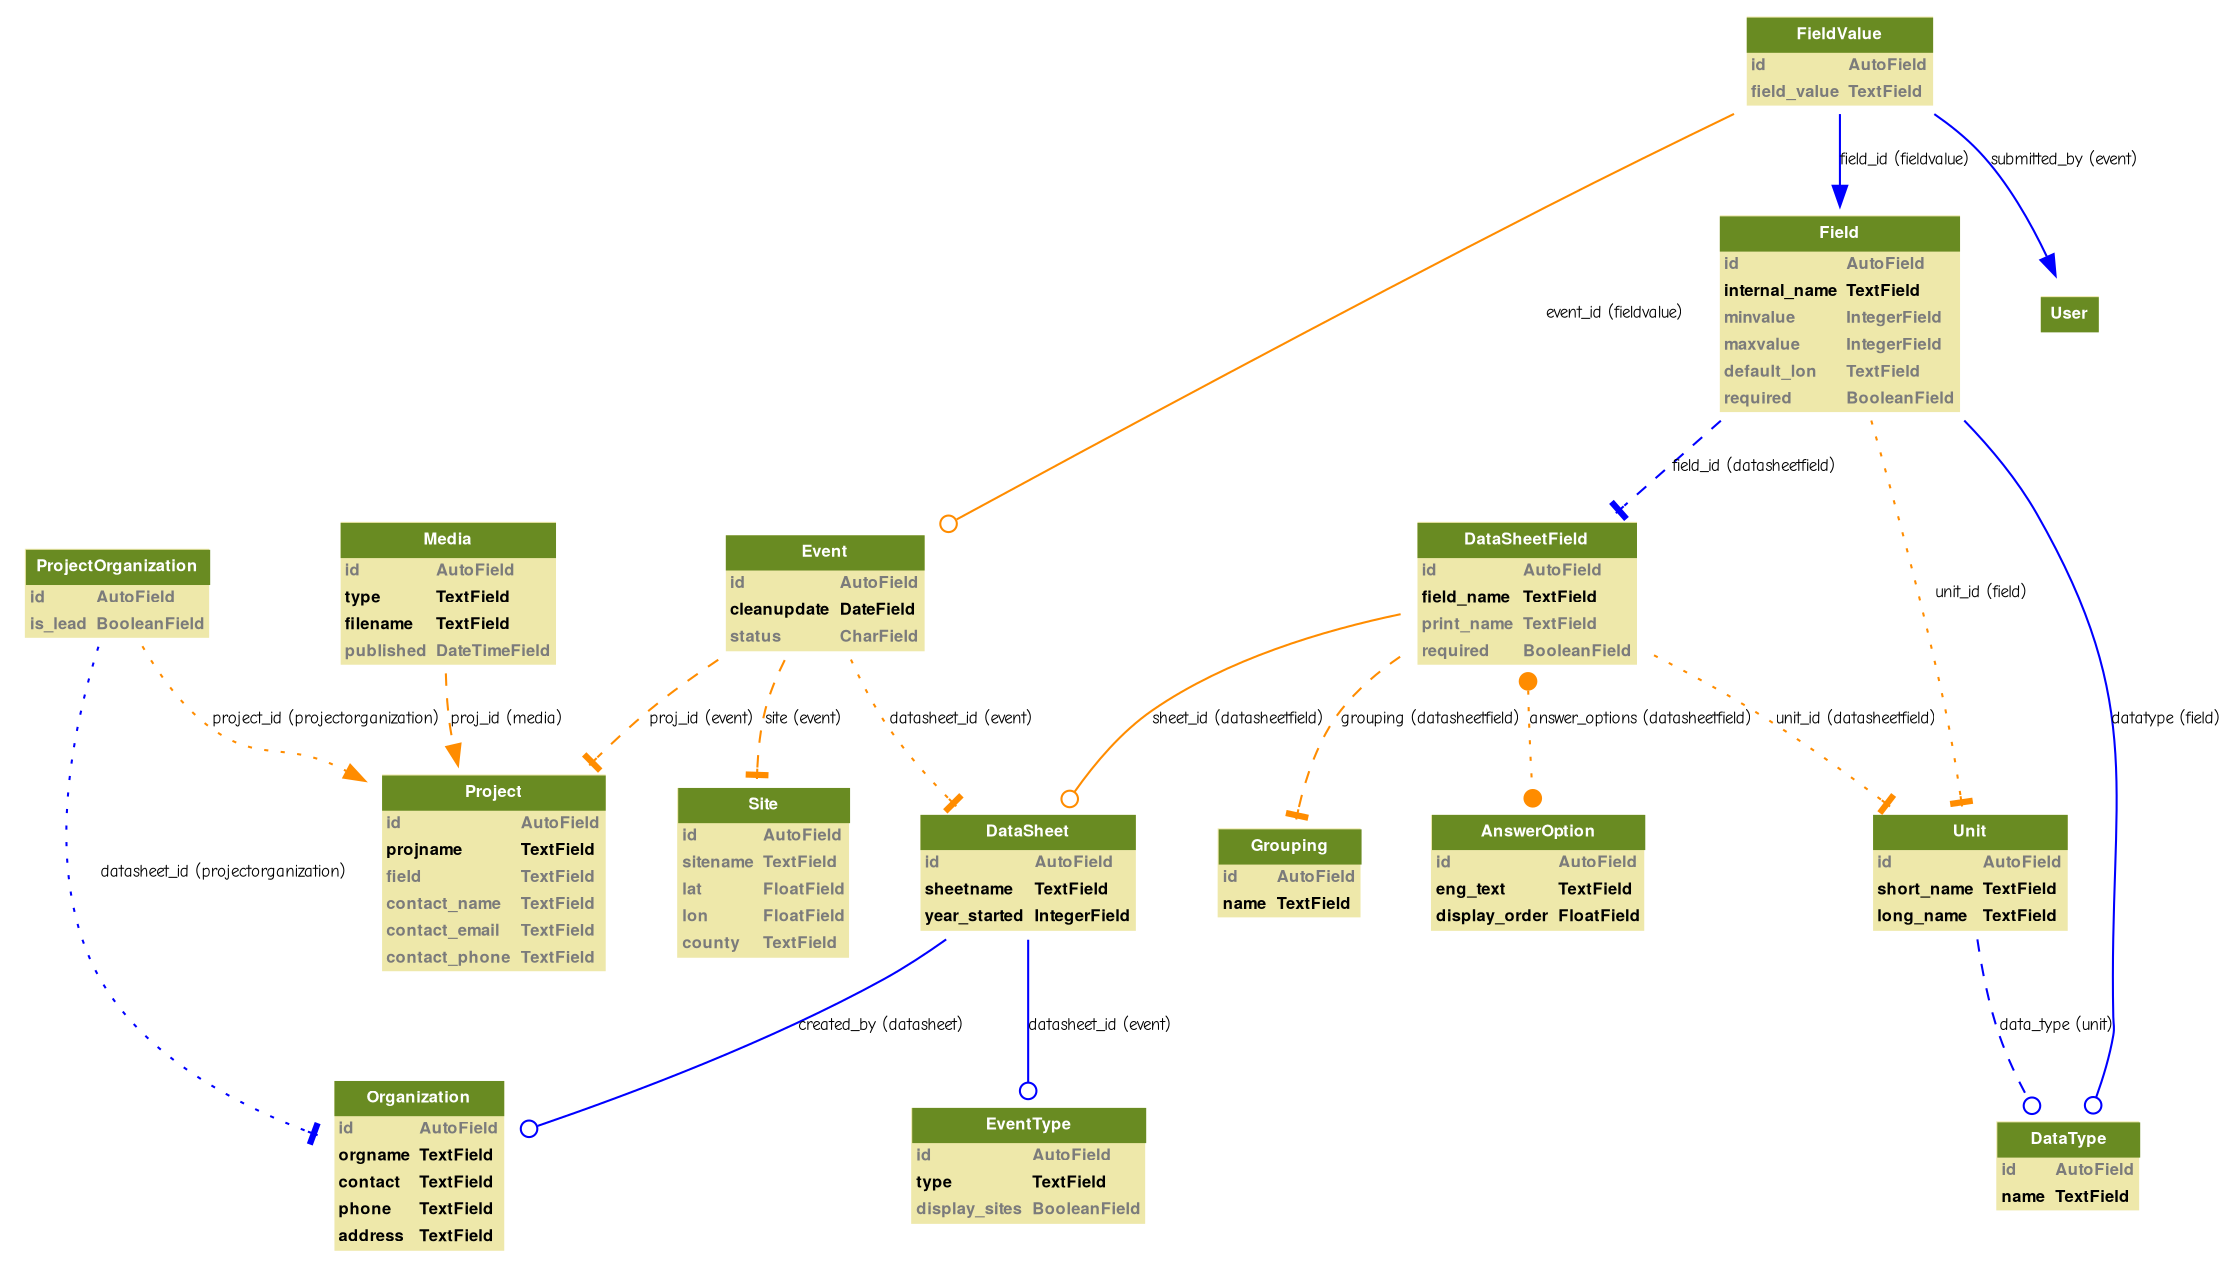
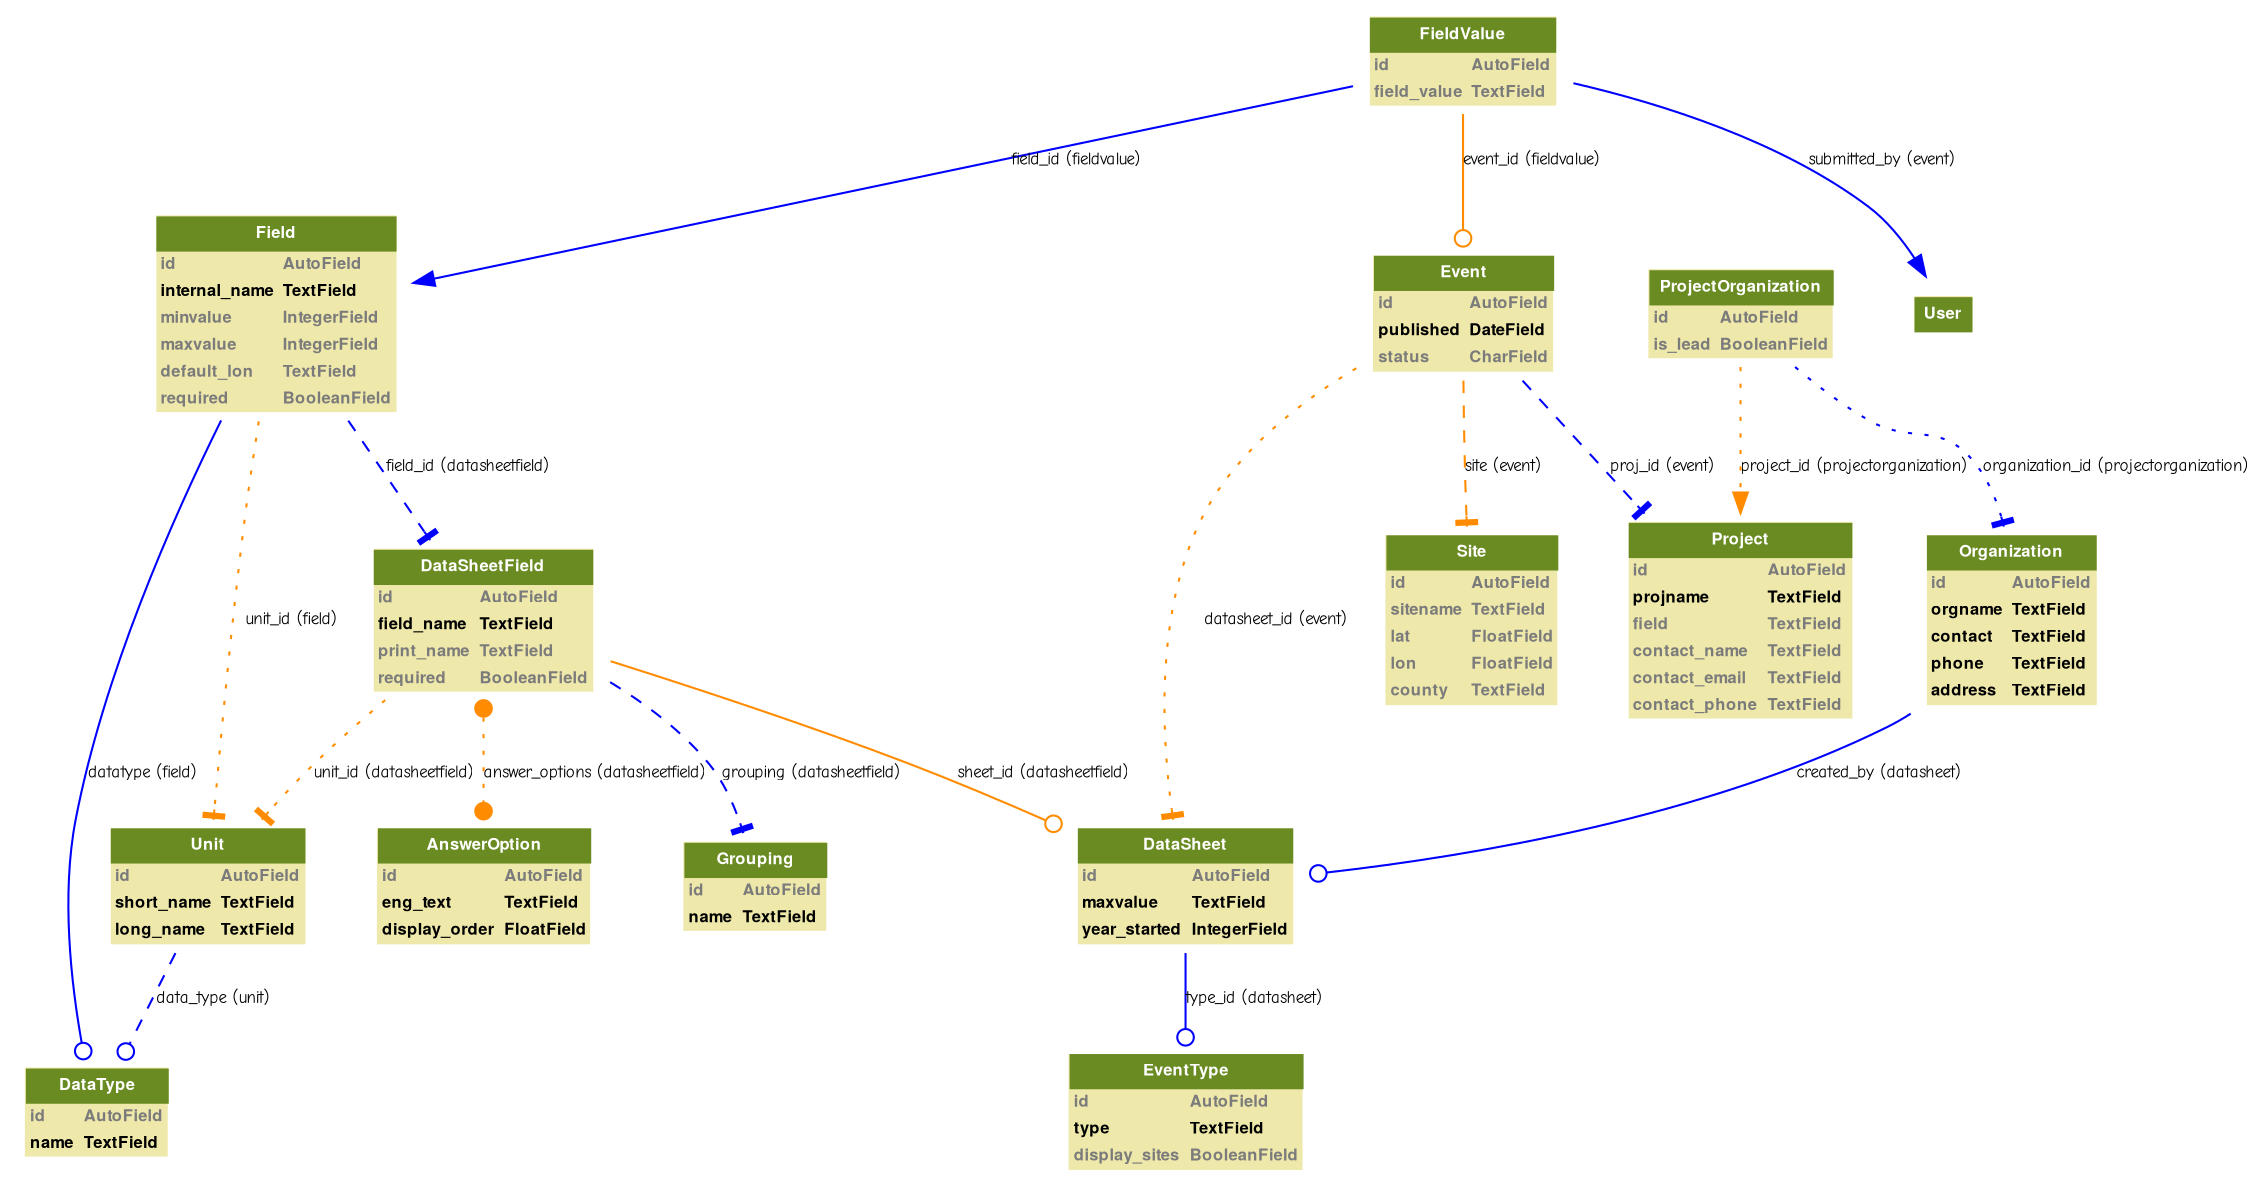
node "Media": removed
node "Event": text "cleanupdate" -> "published"
edge "Event" -> "Project": color darkorange -> blue
edge "DataSheetField" -> "Grouping": color darkorange -> blue
edge "ProjectOrganization" -> "Organization": label "datasheet_id (projectorganization)" -> "organization_id (projectorganization)"
node "DataSheet": text "sheetname" -> "maxvalue"
edge "DataSheet" -> "EventType": label "datasheet_id (event)" -> "type_id (datasheet)"
edge "DataSheet" -> "Organization": reversed
